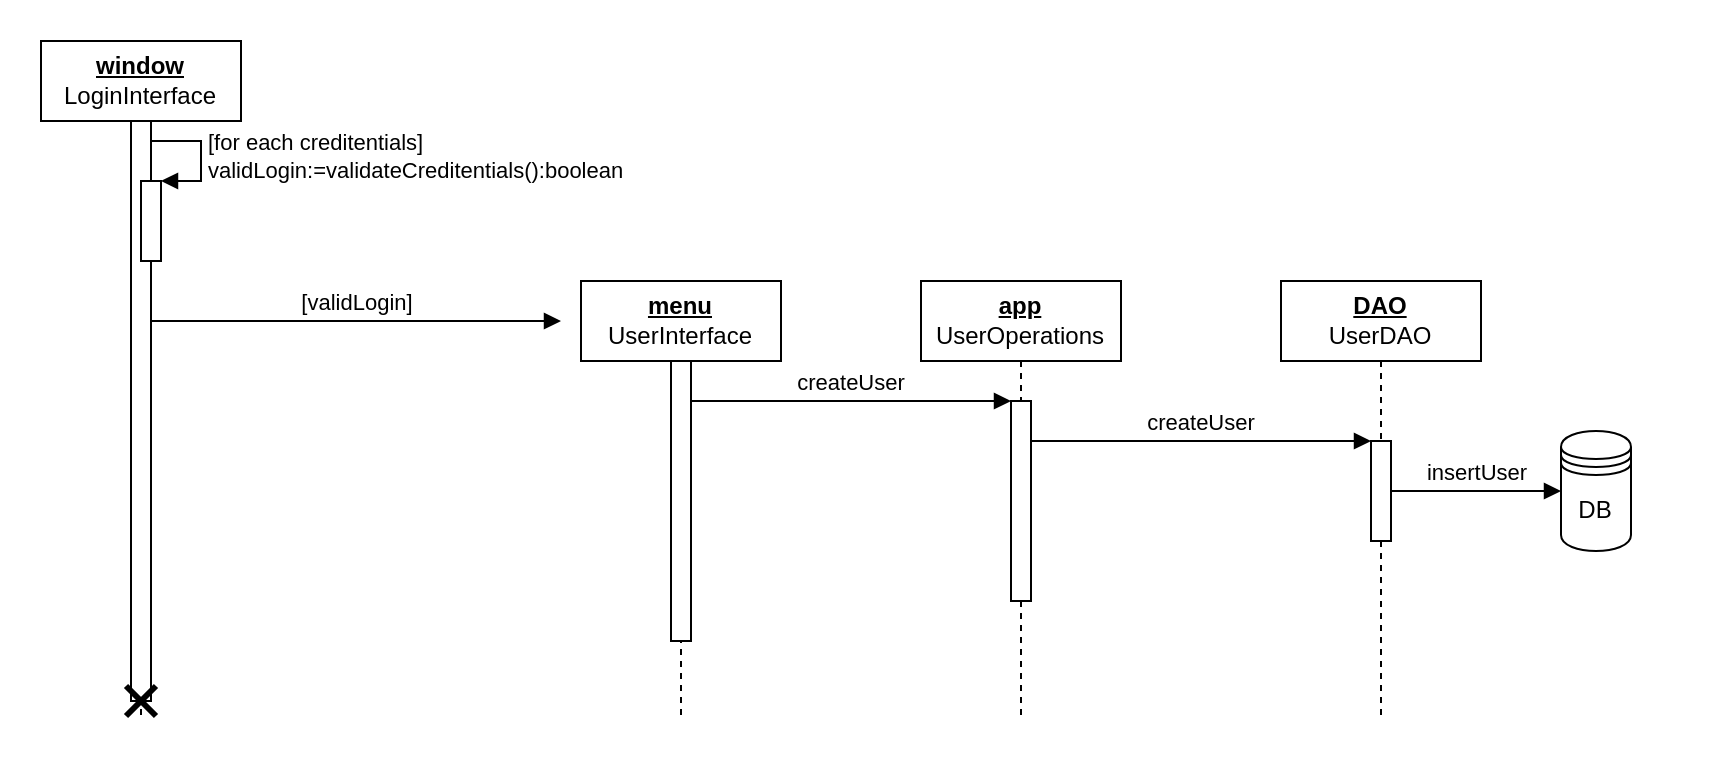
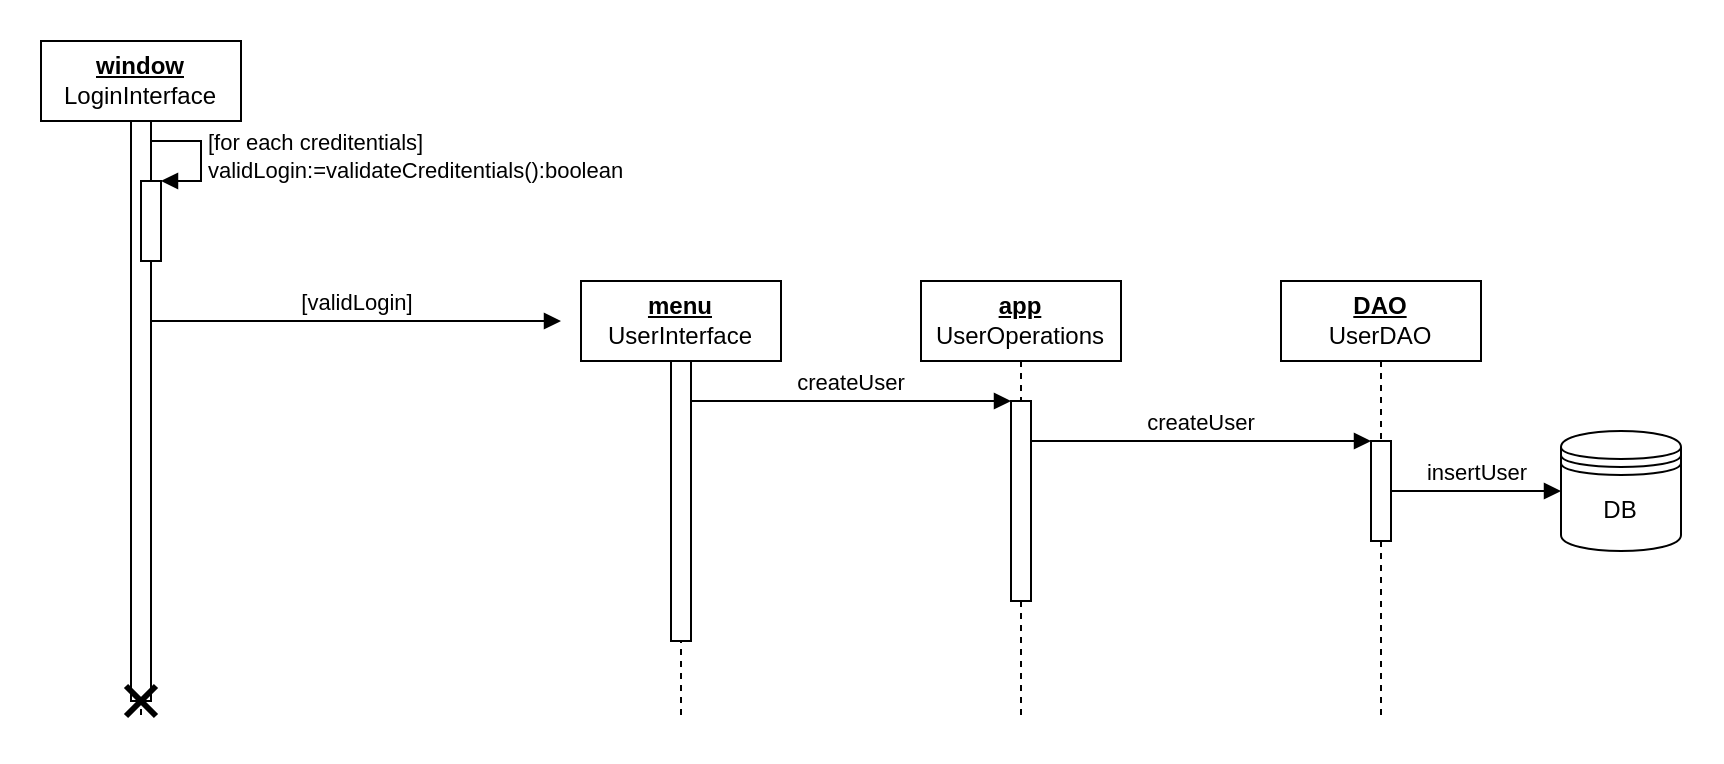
node "DB": size 70x120 -> 120x120
